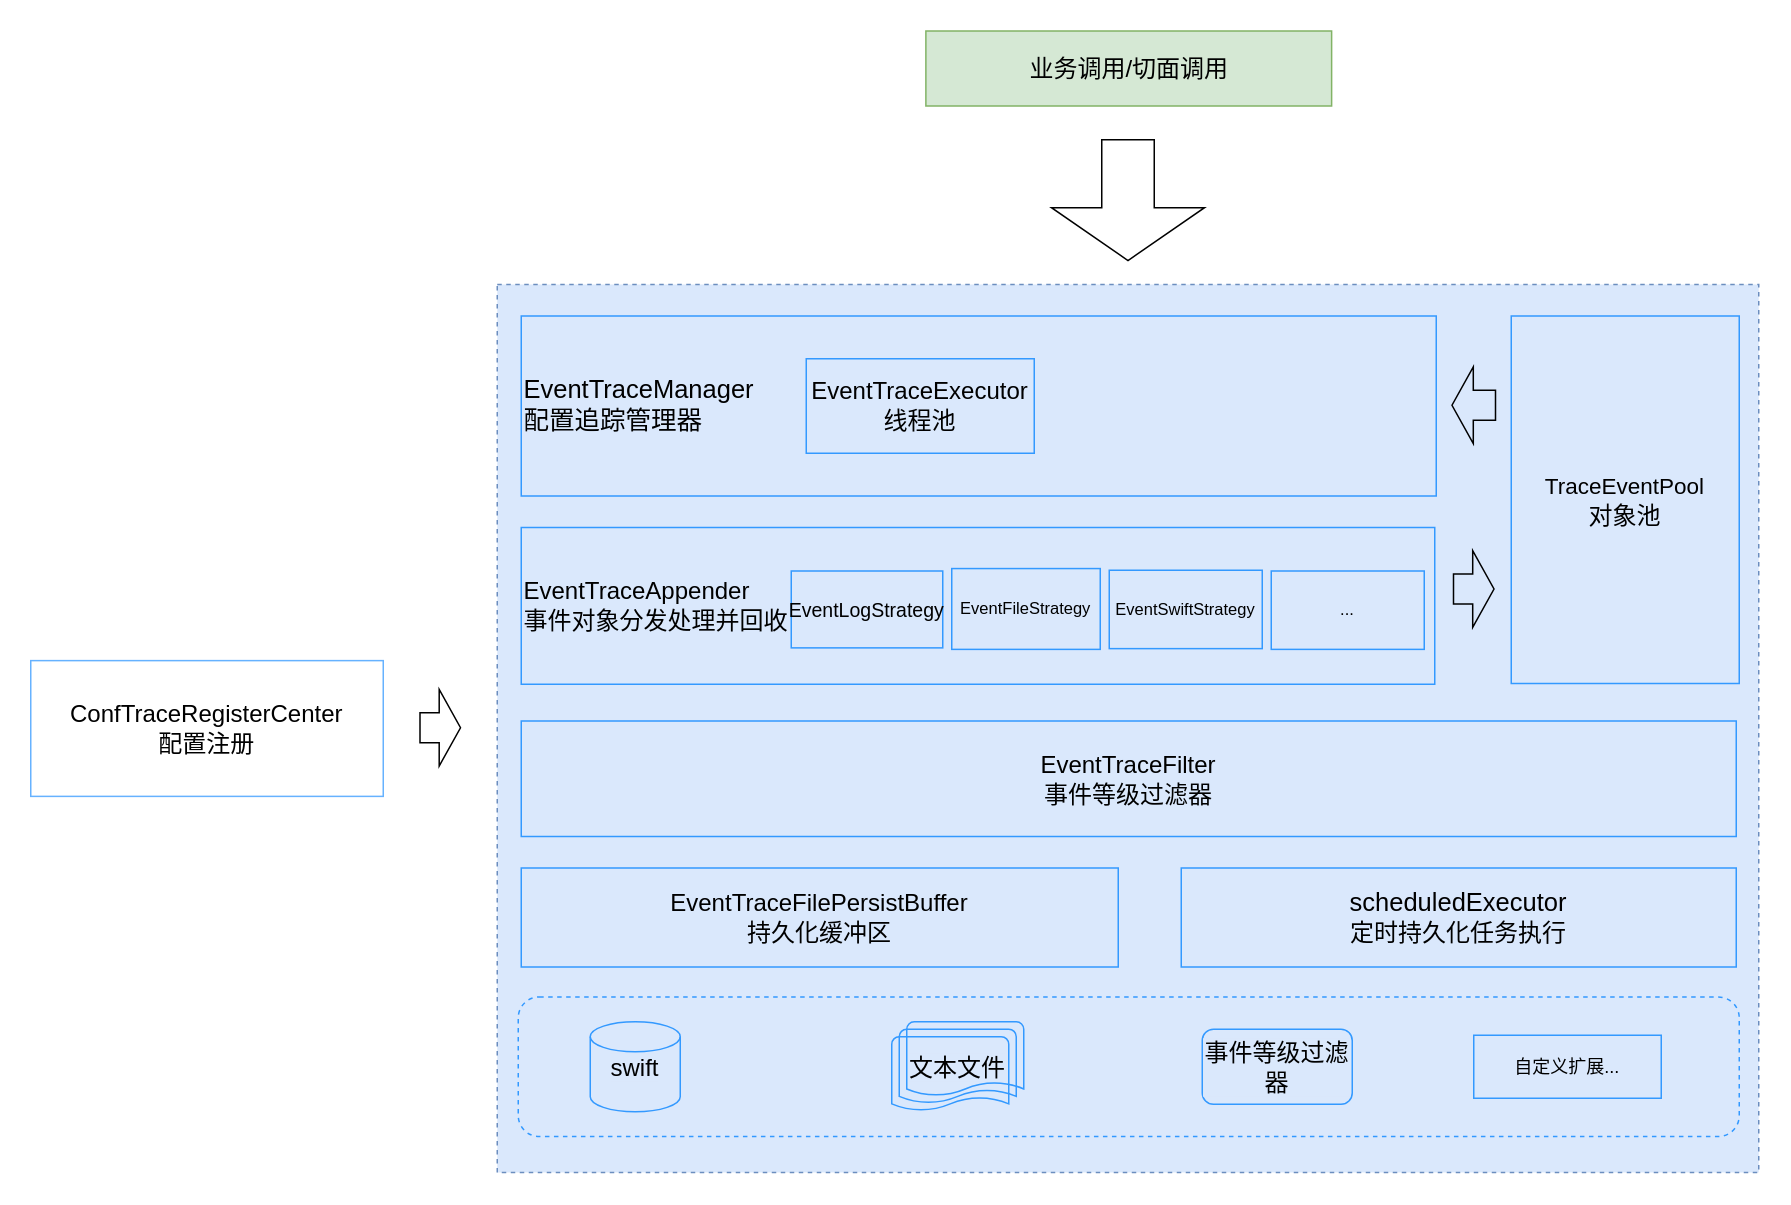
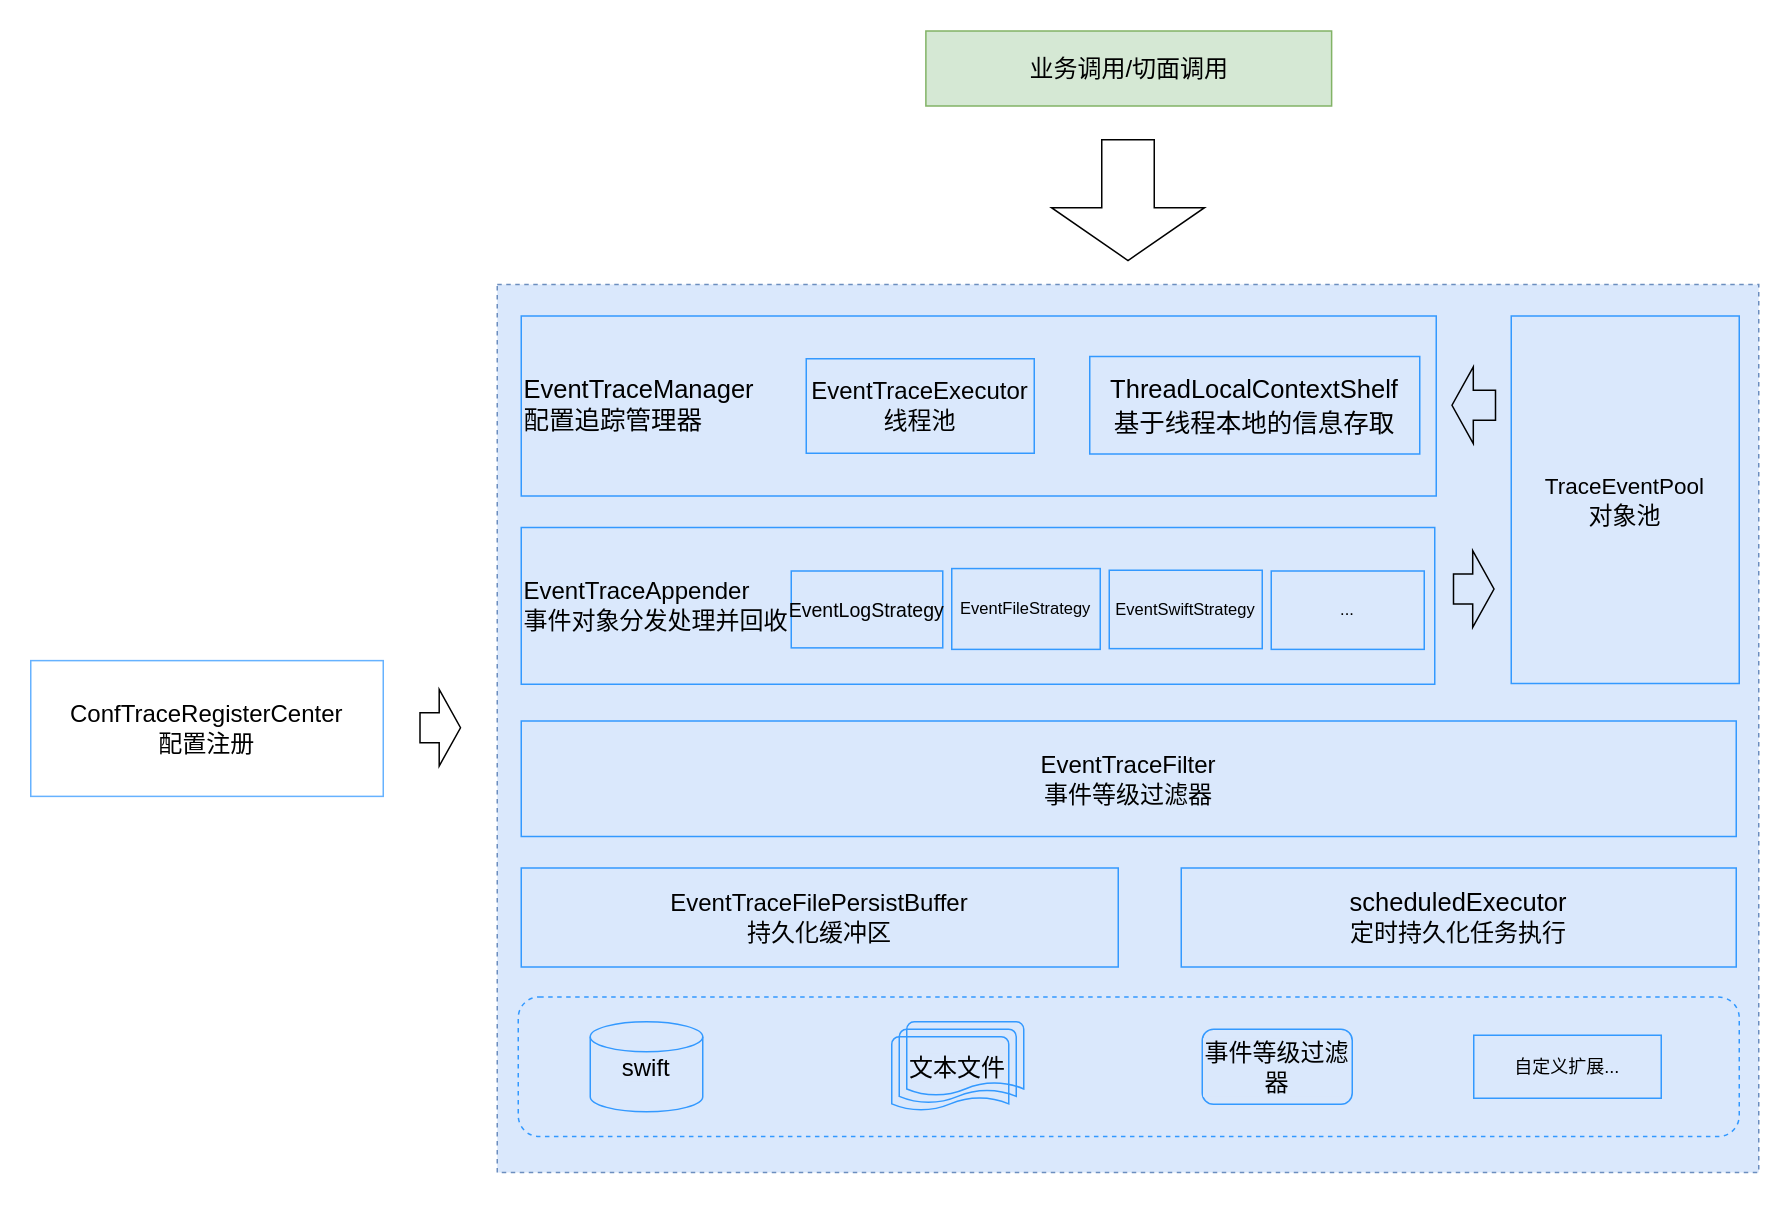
node "ThreadLocalContextShelf 基于线程本地的信息存取": added
node "swift": size 90x90 -> 113x90
